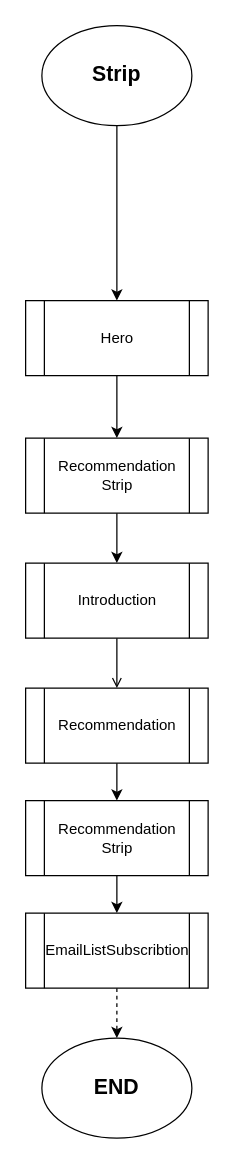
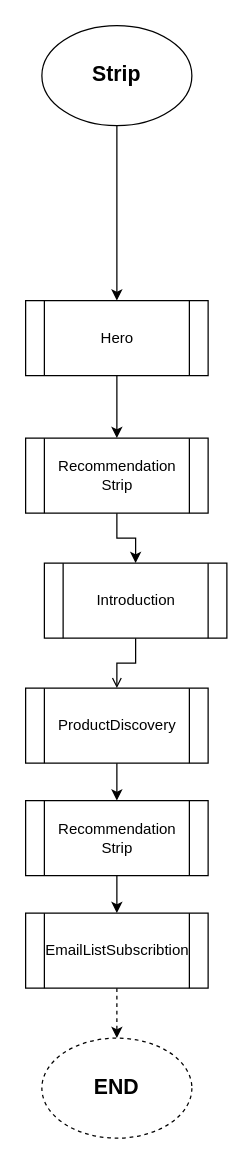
node "Introduction": moved (117, 601) -> (136, 601)
node "Recommendation": label "Recommendation" -> "ProductDiscovery"
node "END": style solid -> dashed
